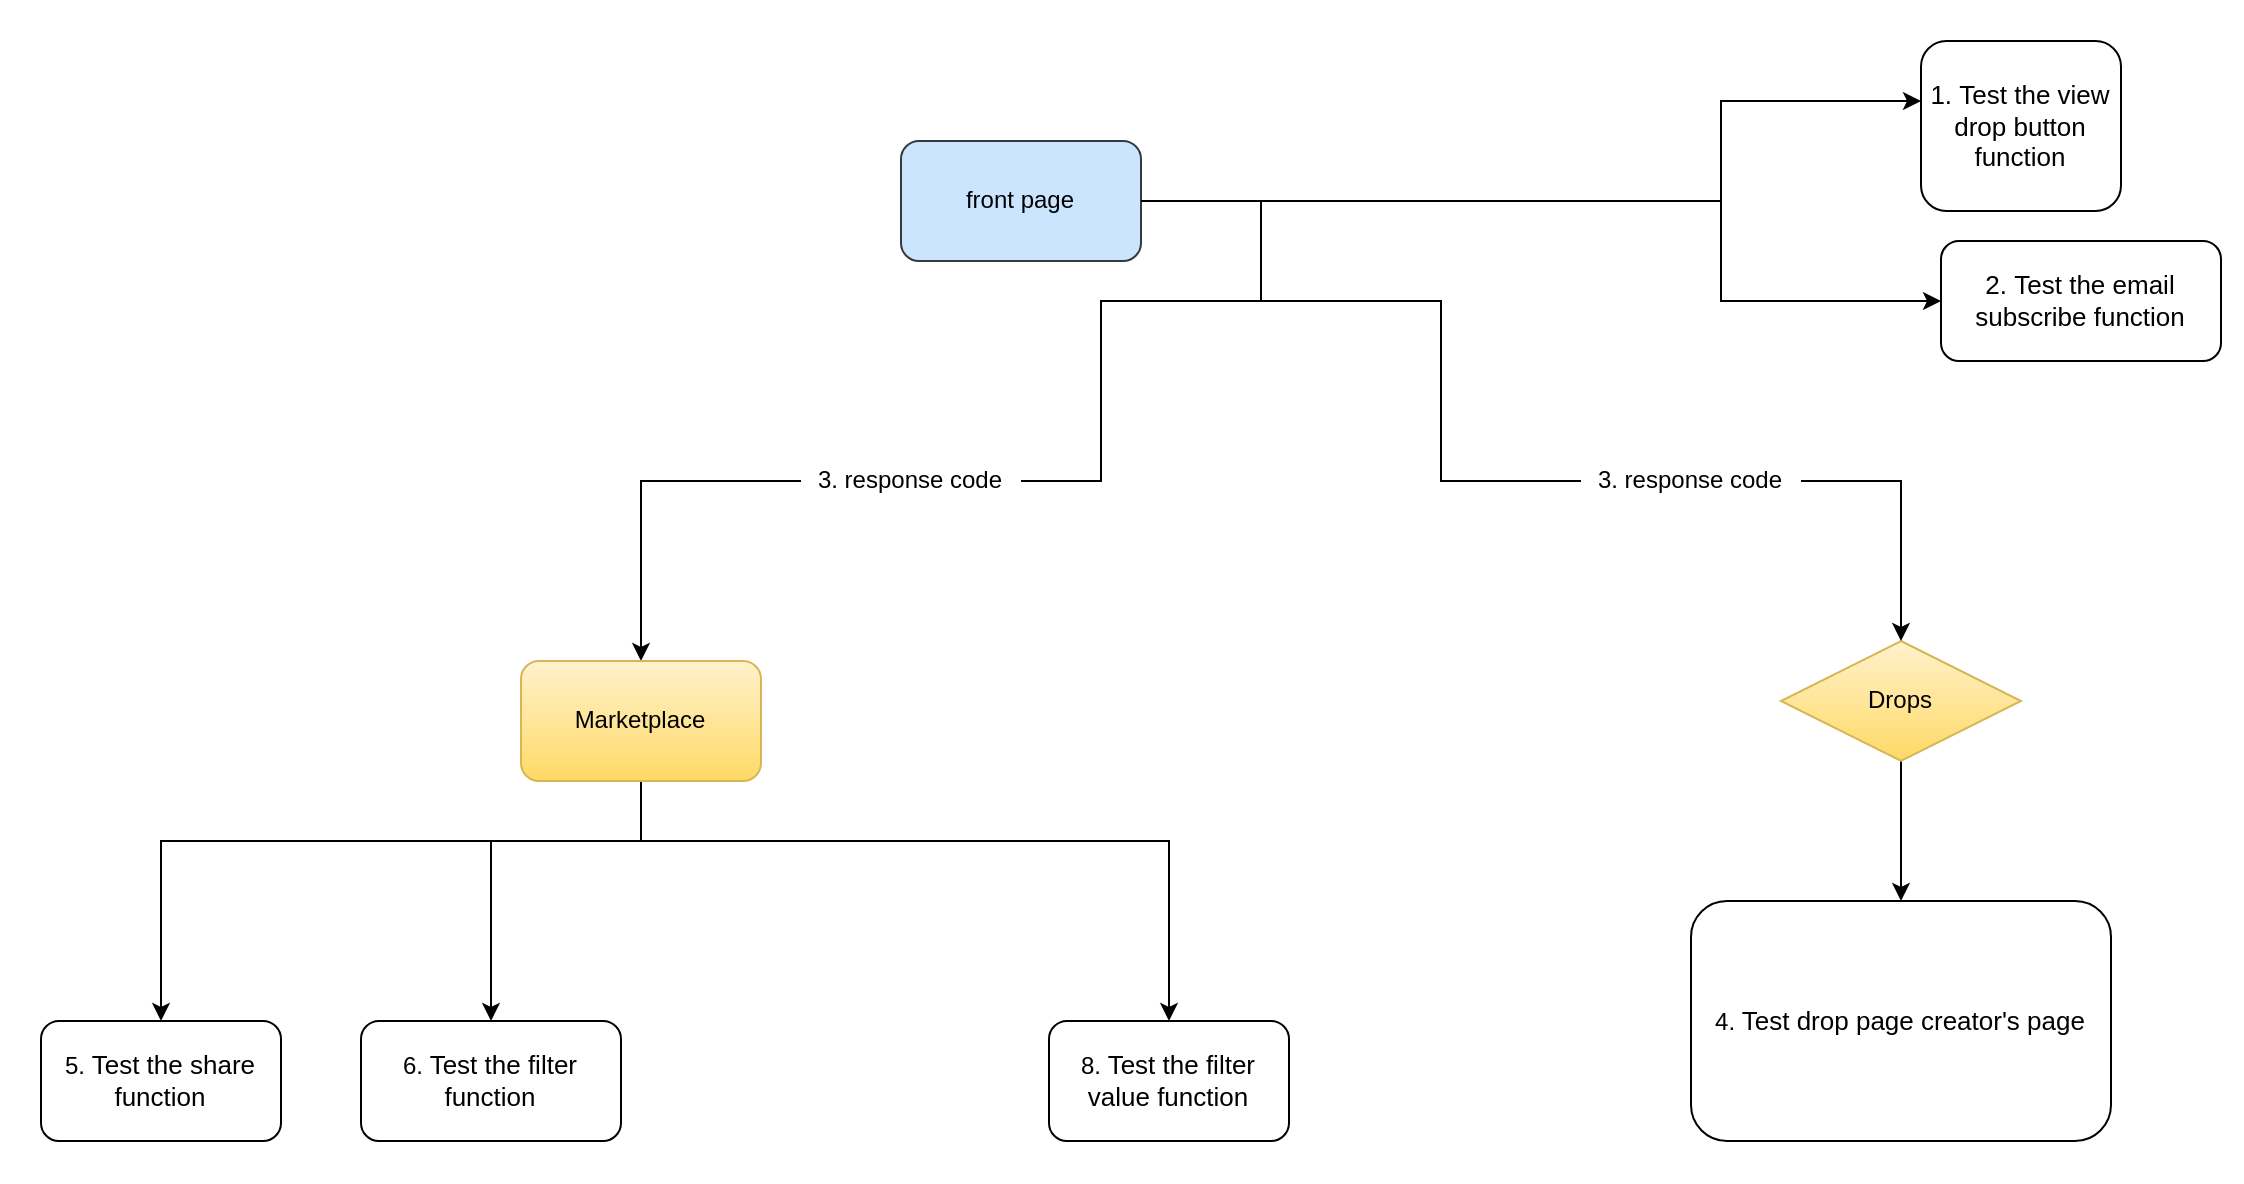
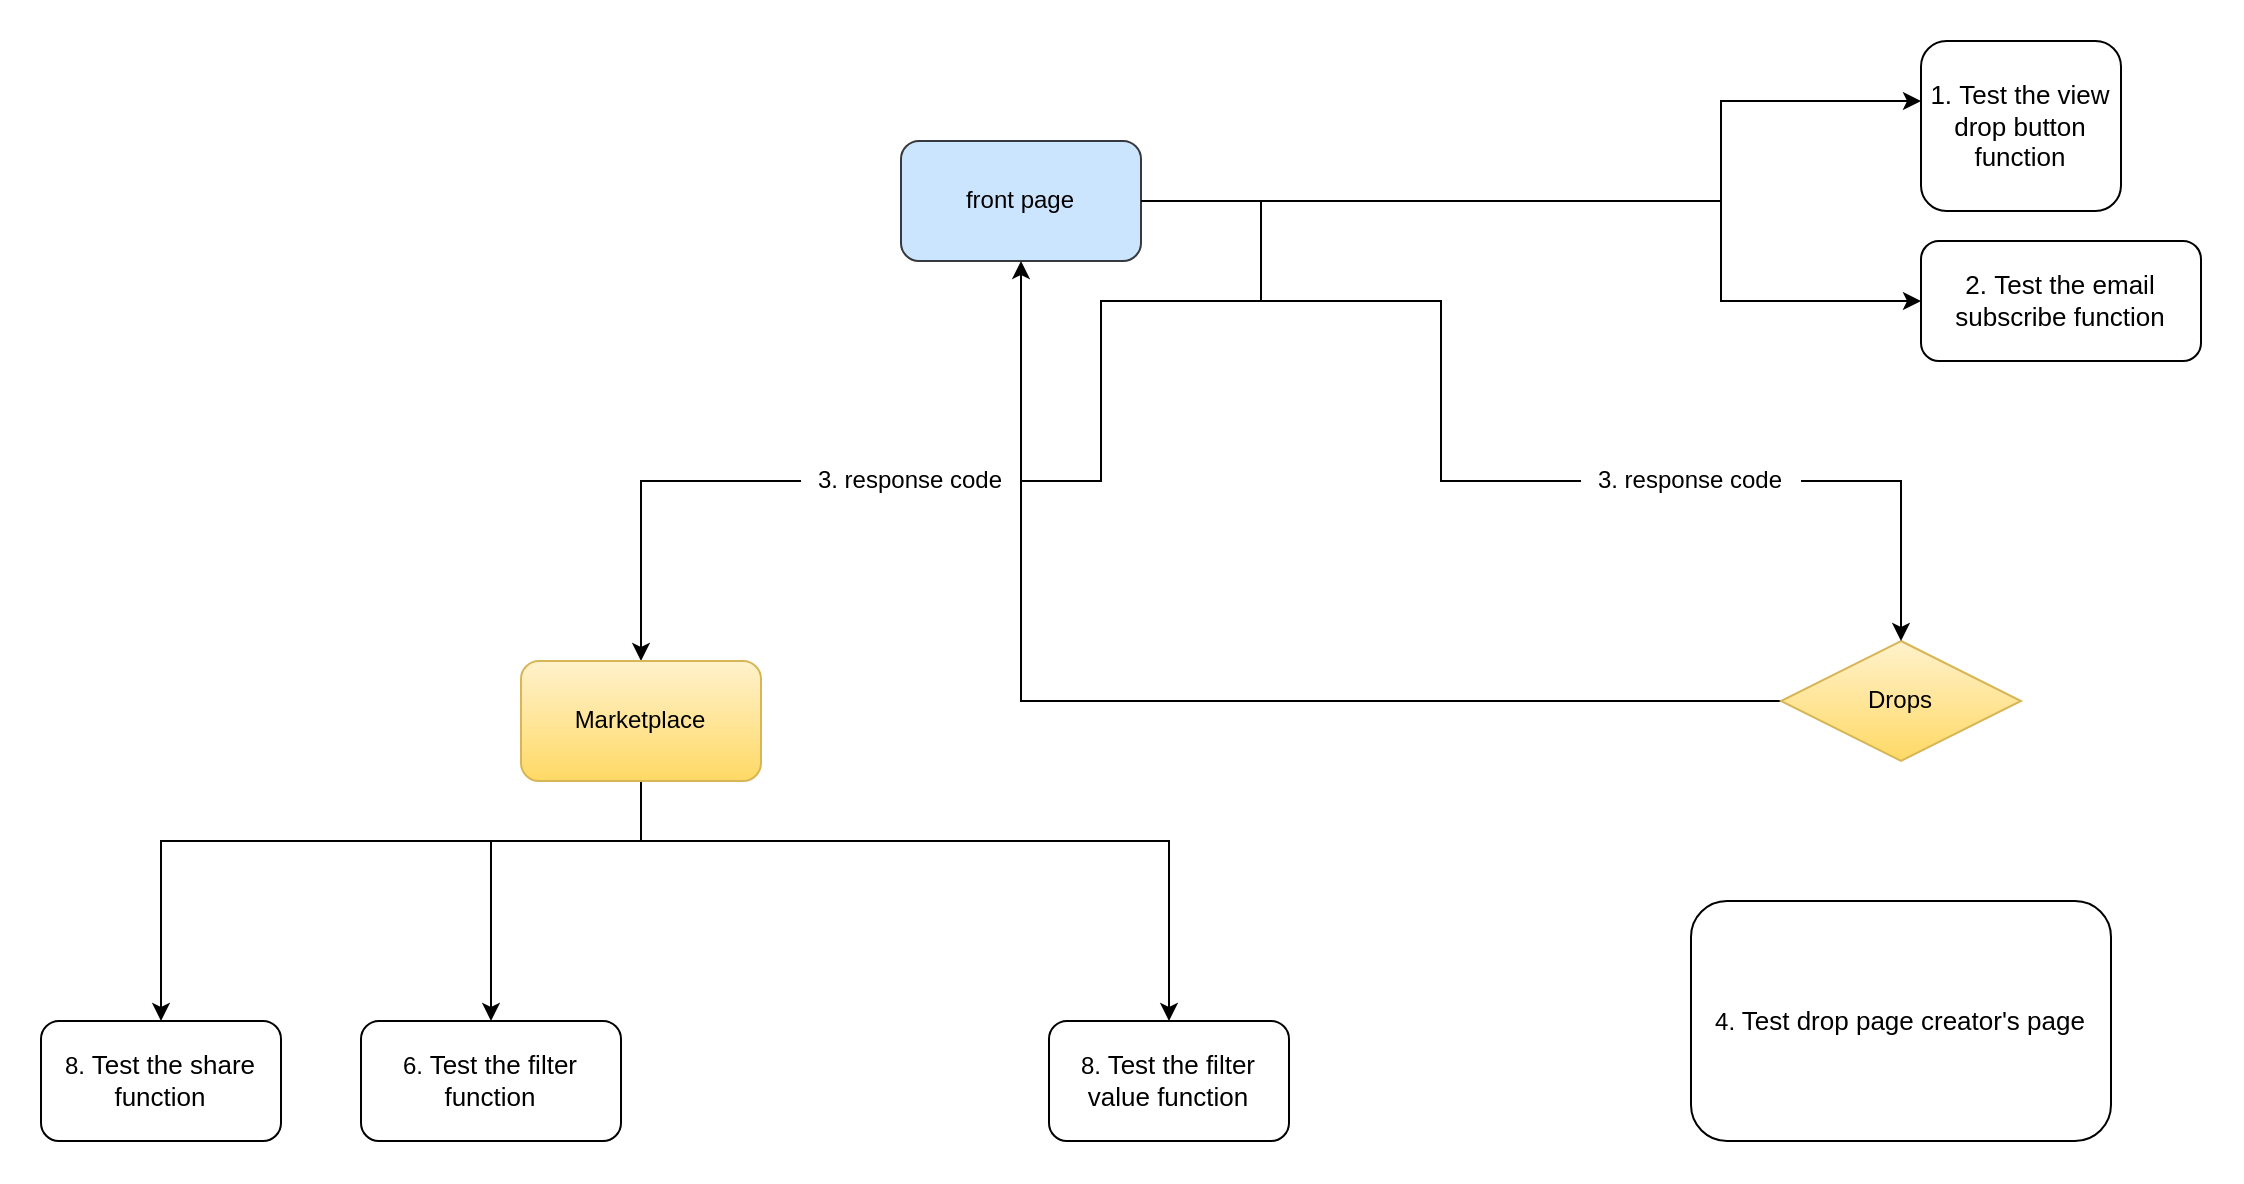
node "2. Test the email subscribe function": moved (2081, 301) -> (2061, 301)
edge "Drops" -> "4. Test drop page creator's page": now "Drops" -> "front page"
node "5. Test the share function": label "5. Test the share function" -> "8. Test the share function"
